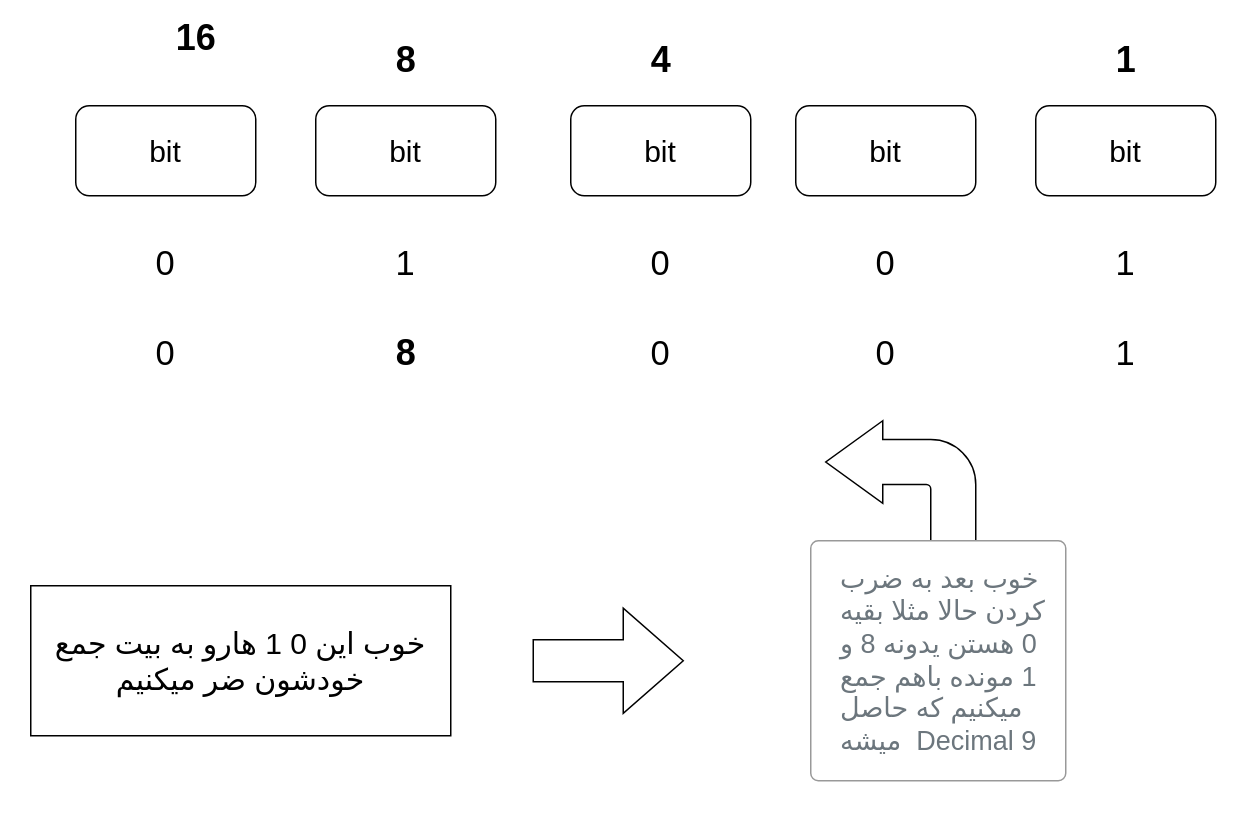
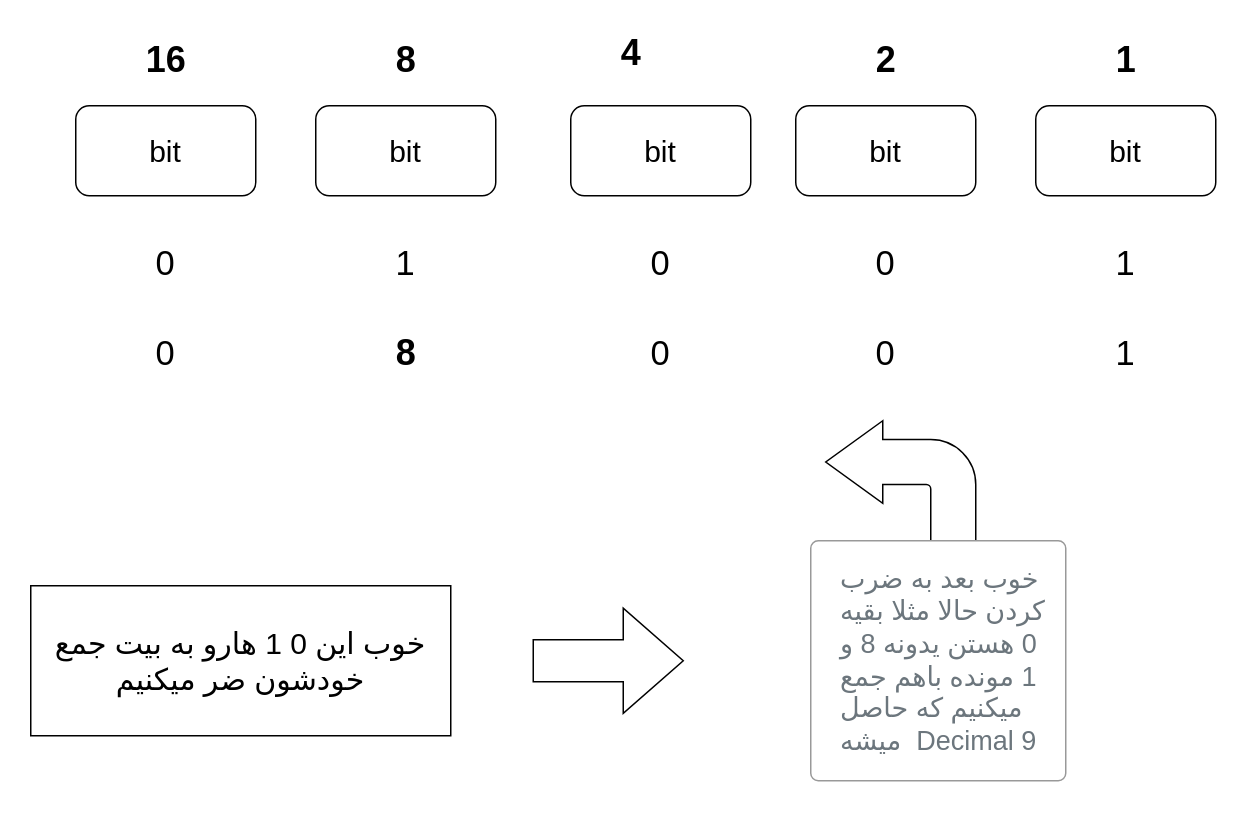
node "16": moved (196, 38) -> (166, 61)
node "4": moved (661, 61) -> (631, 53)
node "2": added
